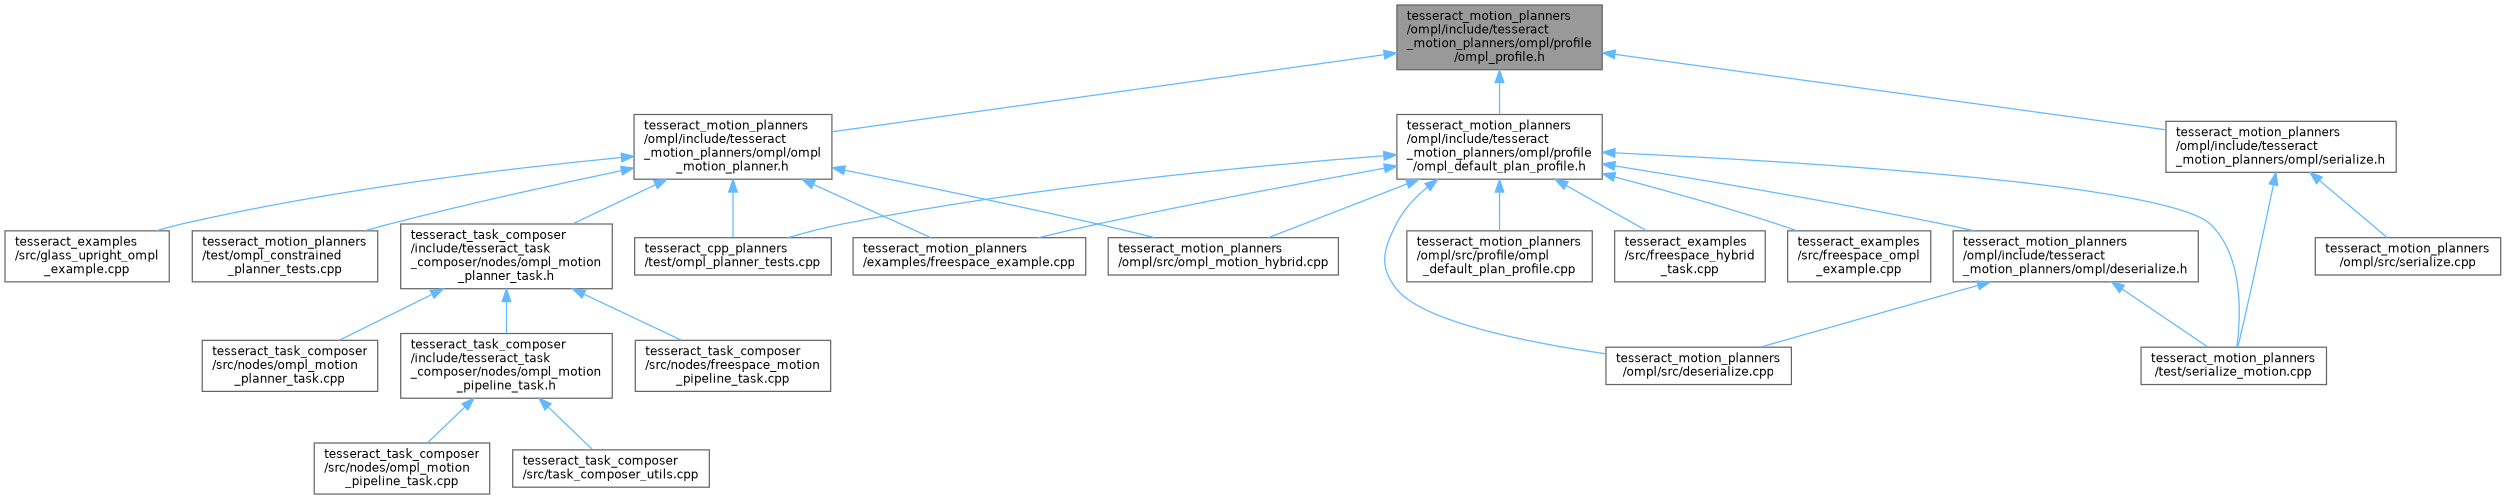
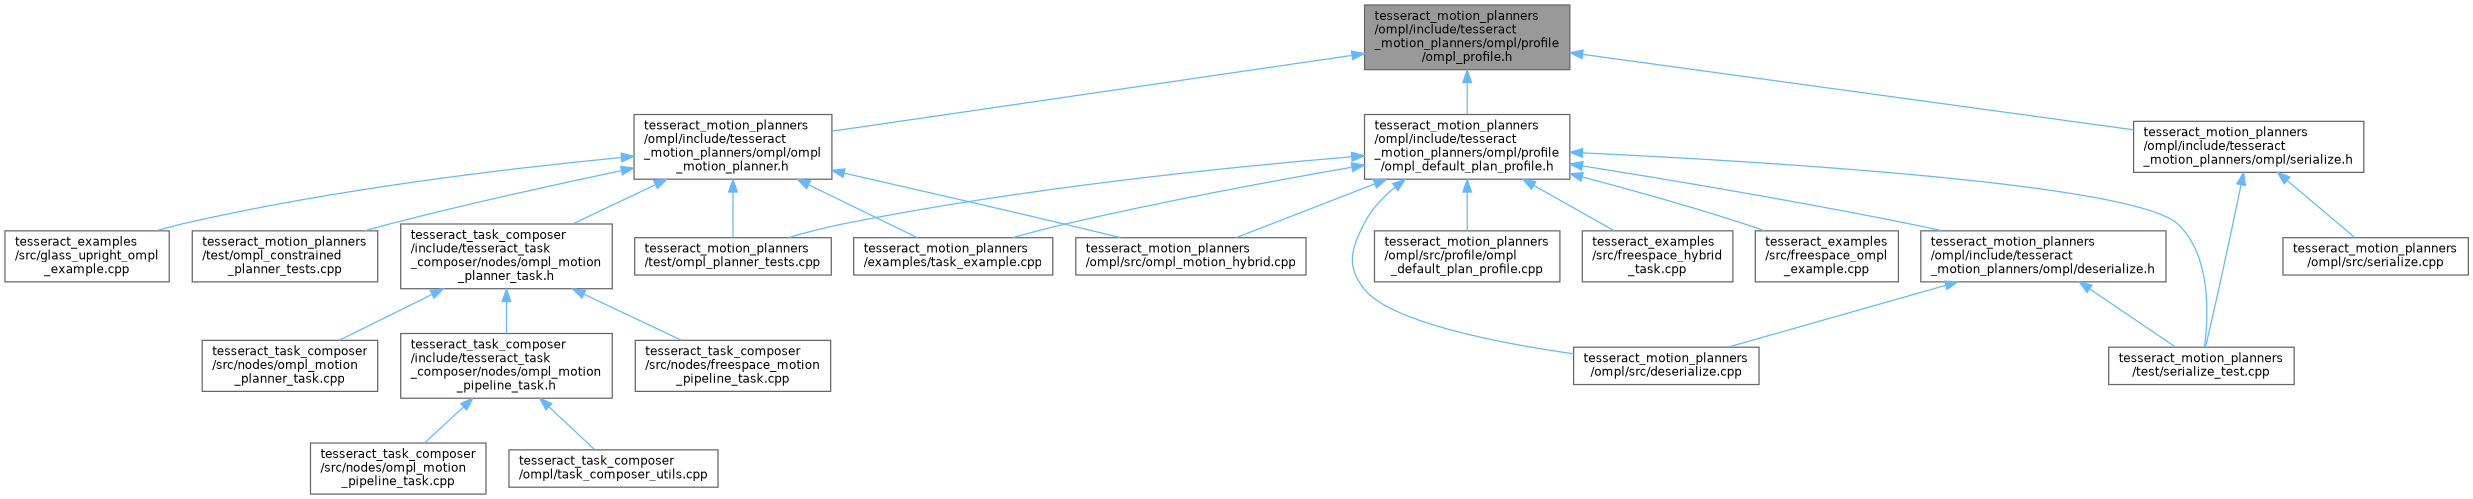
node "tesseract_cpp_planners /test/ompl_planner_tests.cpp": label "tesseract_cpp_planners /test/ompl_planner_tests.cpp" -> "tesseract_motion_planners /test/ompl_planner_tests.cpp"
node "tesseract_motion_planners /examples/freespace_example.cpp": label "tesseract_motion_planners /examples/freespace_example.cpp" -> "tesseract_motion_planners /examples/task_example.cpp"
node "tesseract_motion_planners /test/serialize_motion.cpp": label "tesseract_motion_planners /test/serialize_motion.cpp" -> "tesseract_motion_planners /test/serialize_test.cpp"
node "tesseract_task_composer /src/task_composer_utils.cpp": label "tesseract_task_composer /src/task_composer_utils.cpp" -> "tesseract_task_composer /ompl/task_composer_utils.cpp"
